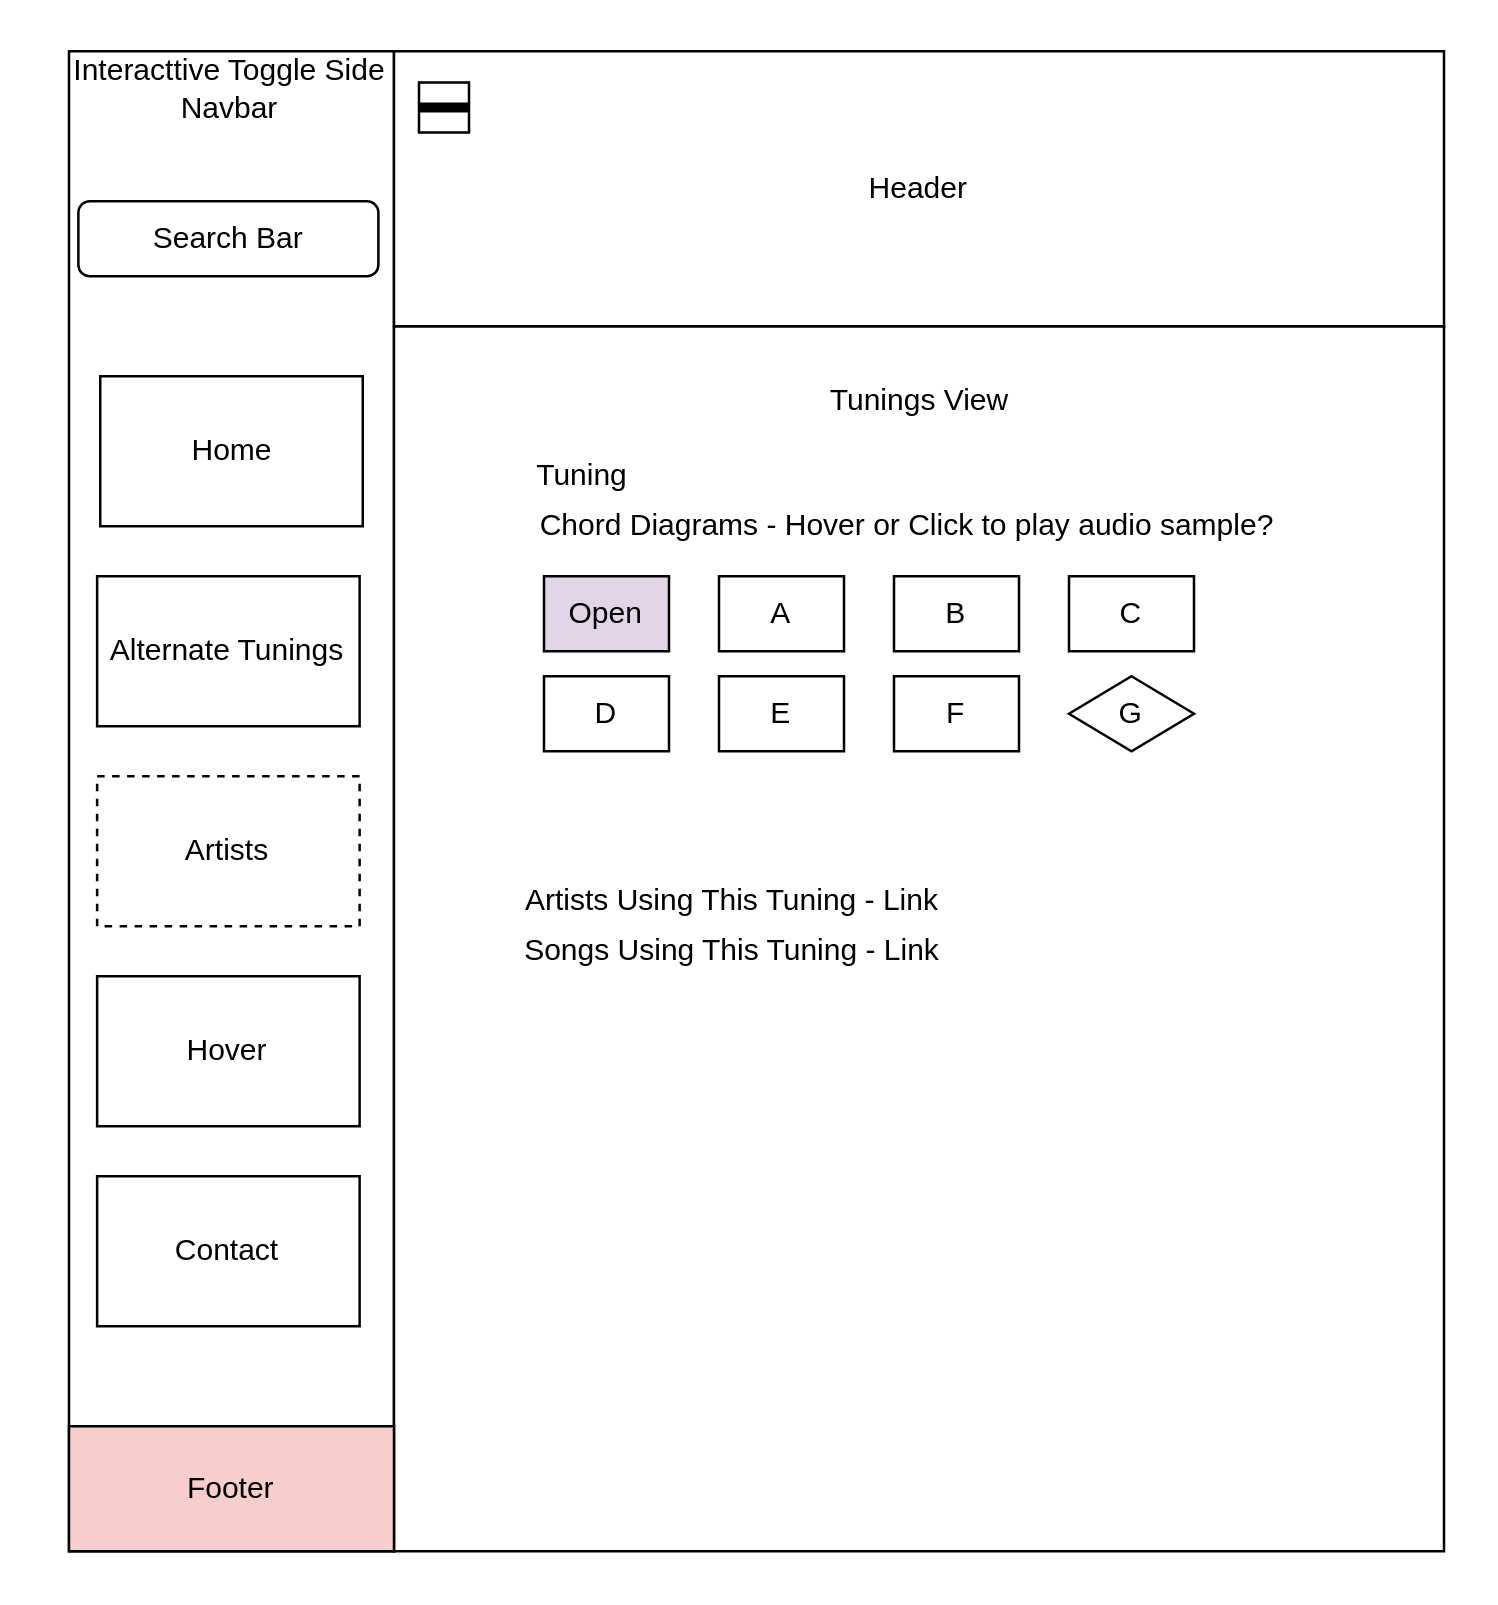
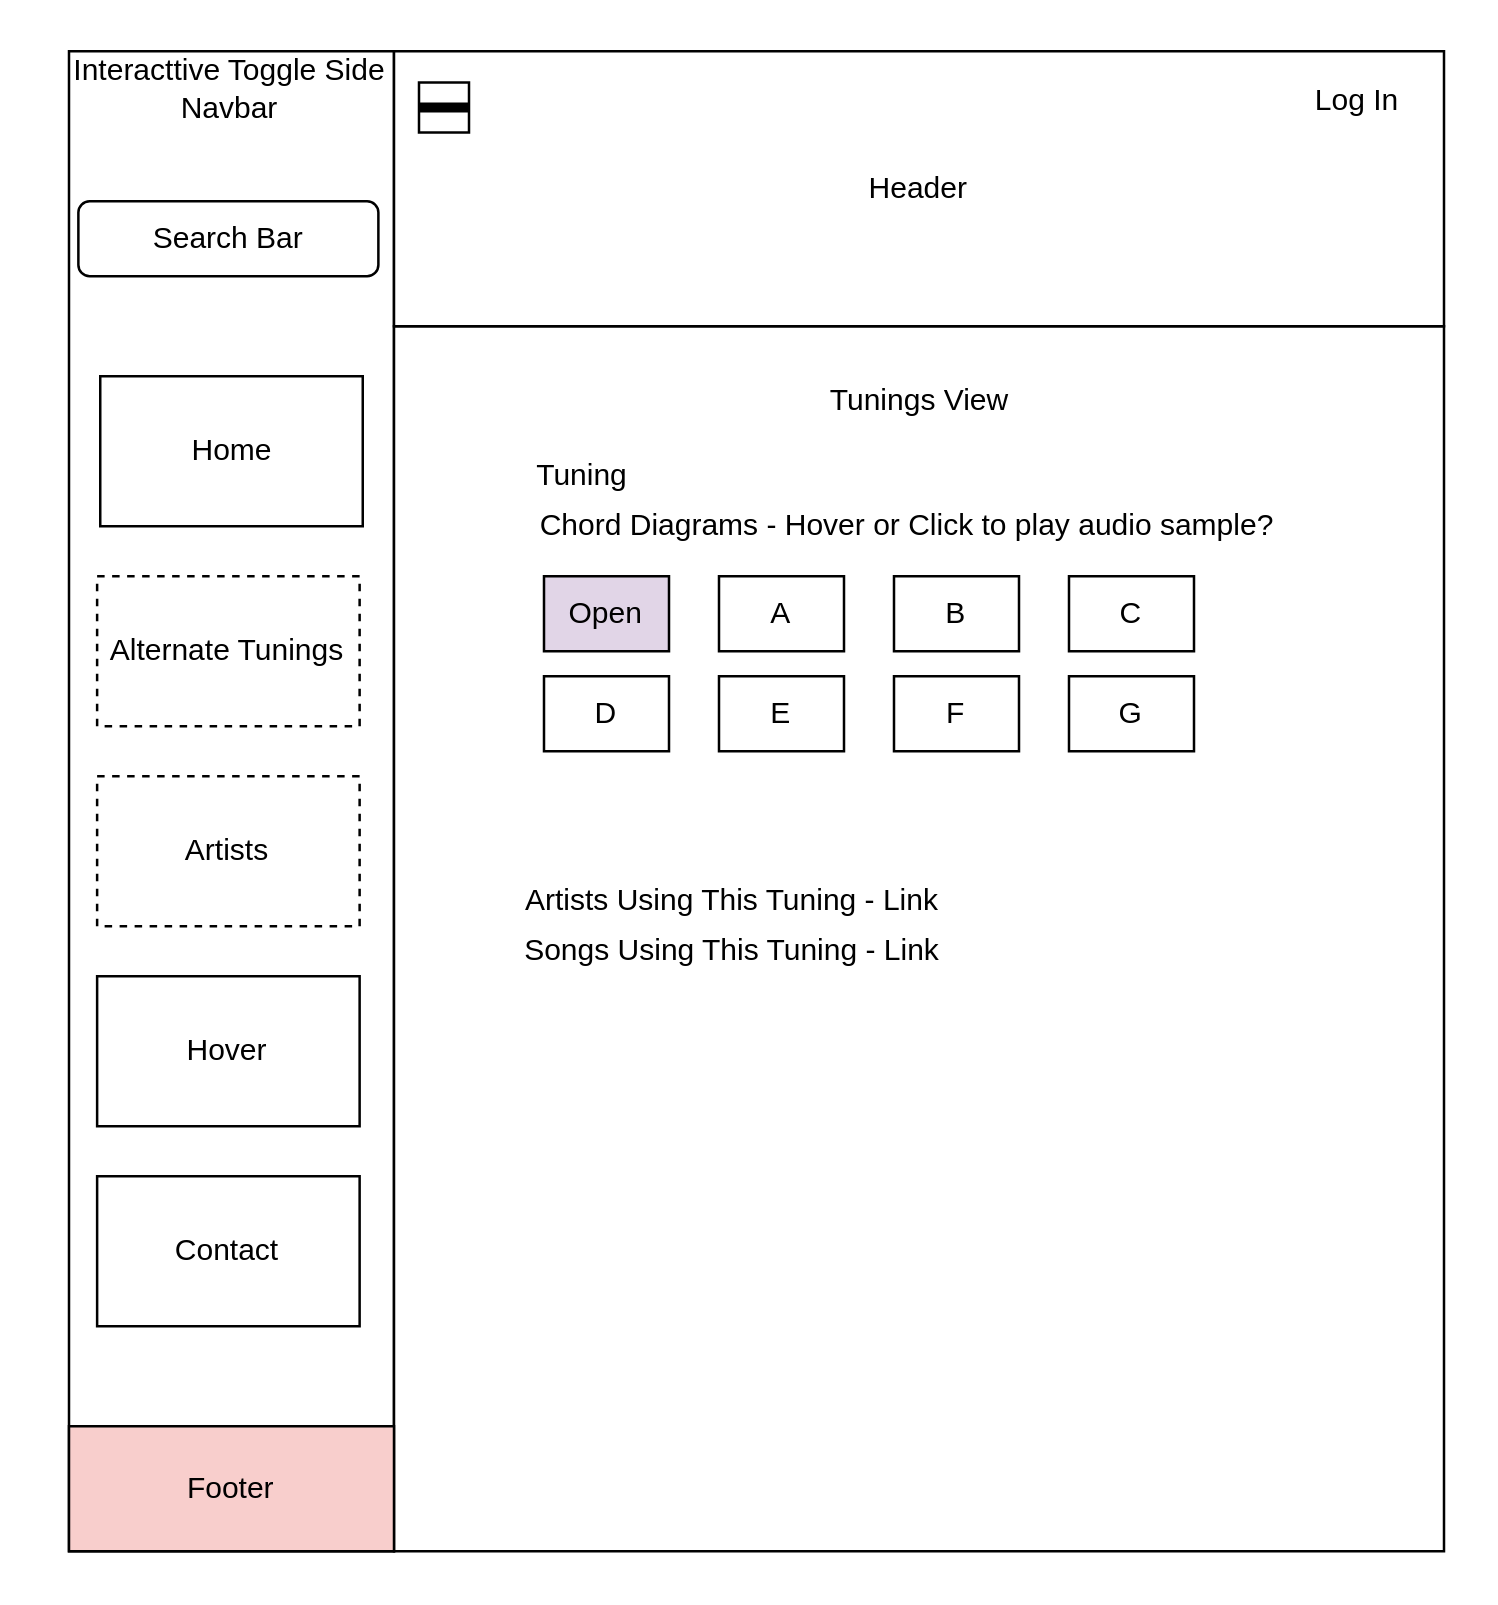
node "Log In": added
node "Alternate Tunings": style solid -> dashed
node "G": shape diamond -> rectangle
